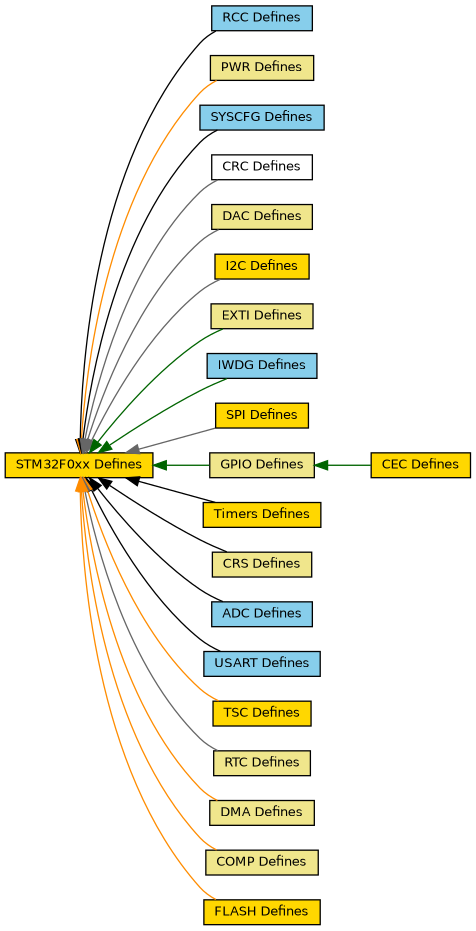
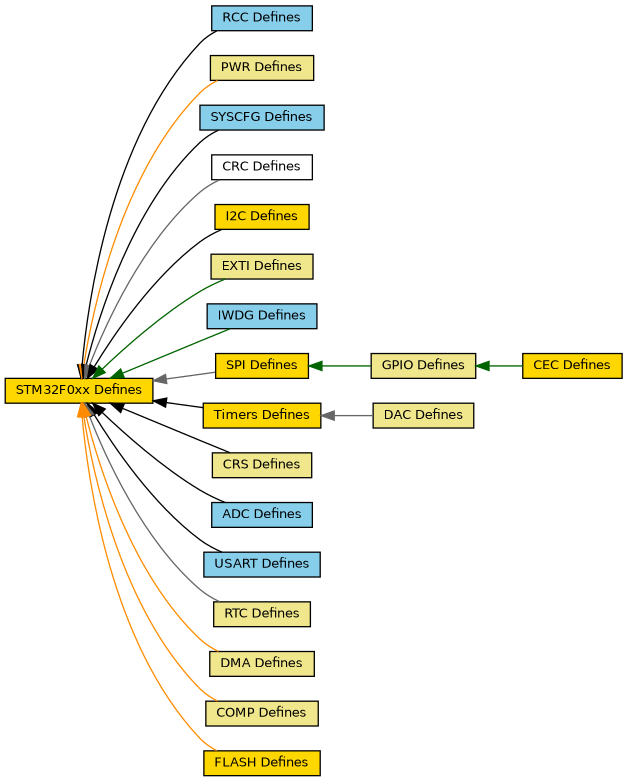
edge "DAC Defines" -> "STM32F0xx Defines": now "DAC Defines" -> "Timers Defines"
edge "I2C Defines" -> "STM32F0xx Defines": color gray40 -> black
edge "GPIO Defines" -> "STM32F0xx Defines": now "GPIO Defines" -> "SPI Defines"
node "TSC Defines": removed
